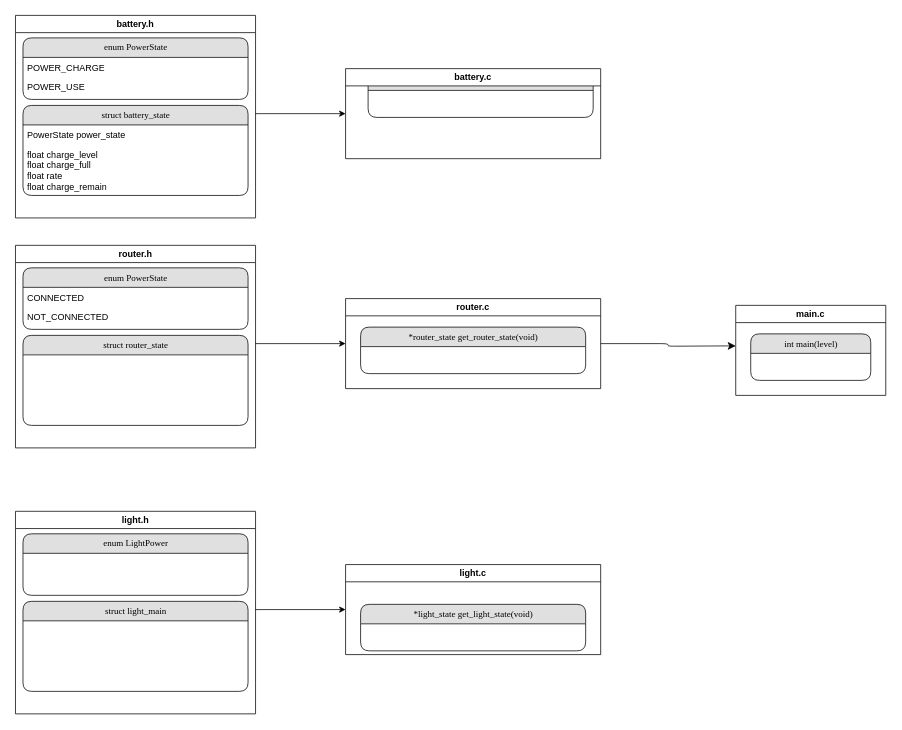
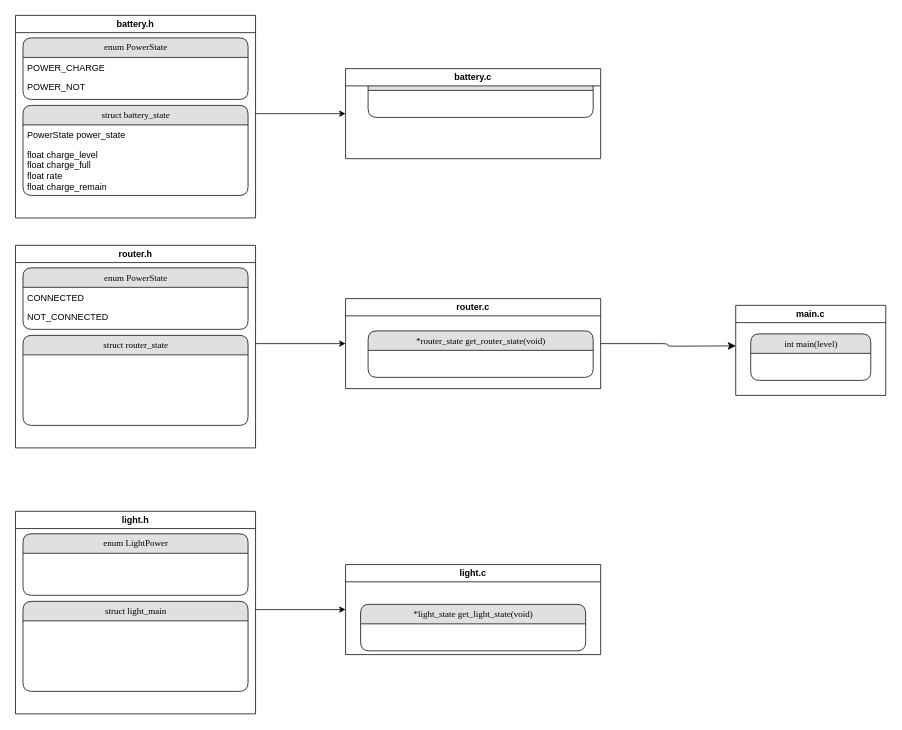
node "POWER_USE": label "POWER_USE" -> "POWER_NOT"
node "*router_state get_router_state(void)": moved (473, 350) -> (480, 354)
